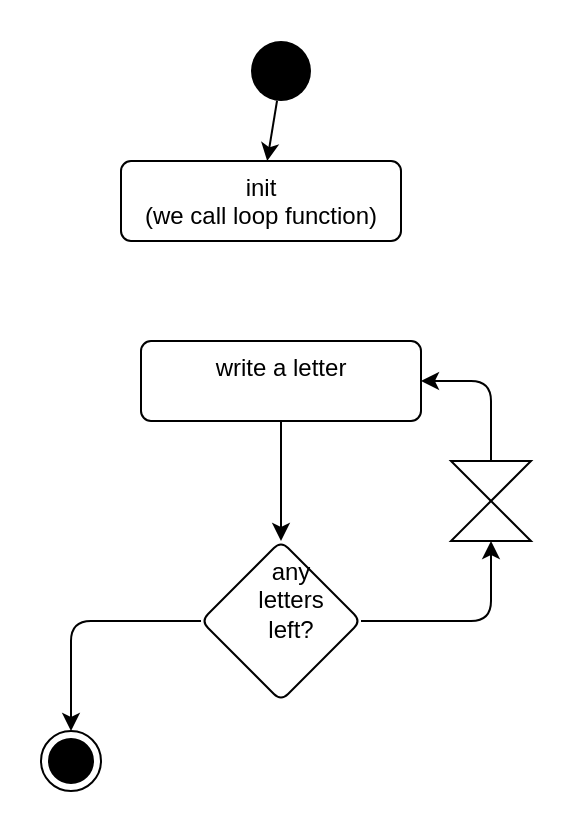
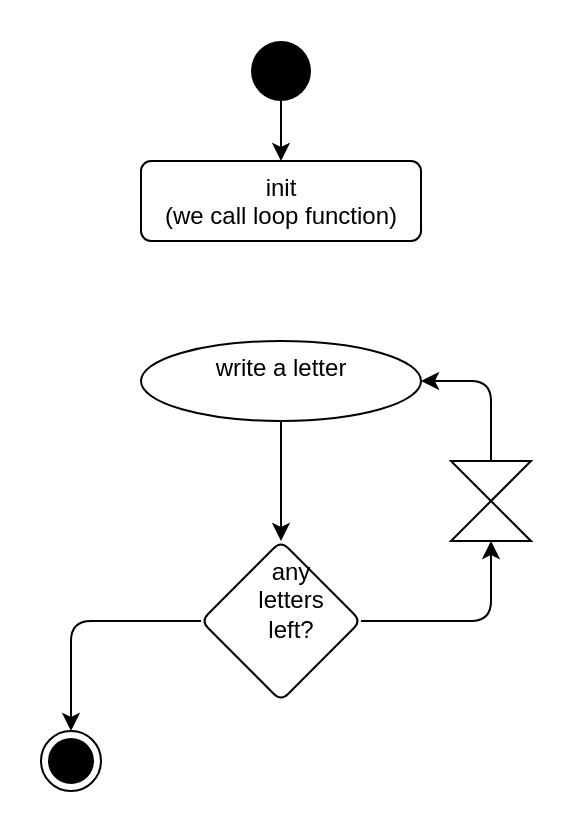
node "init (we call loop function)": moved (261, 201) -> (281, 201)
node "write a letter": shape rounded rectangle -> ellipse
